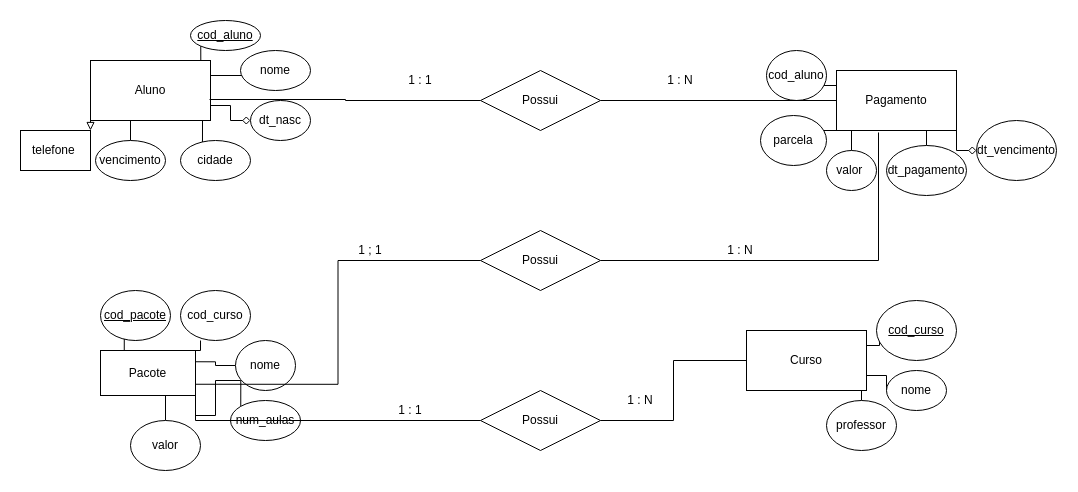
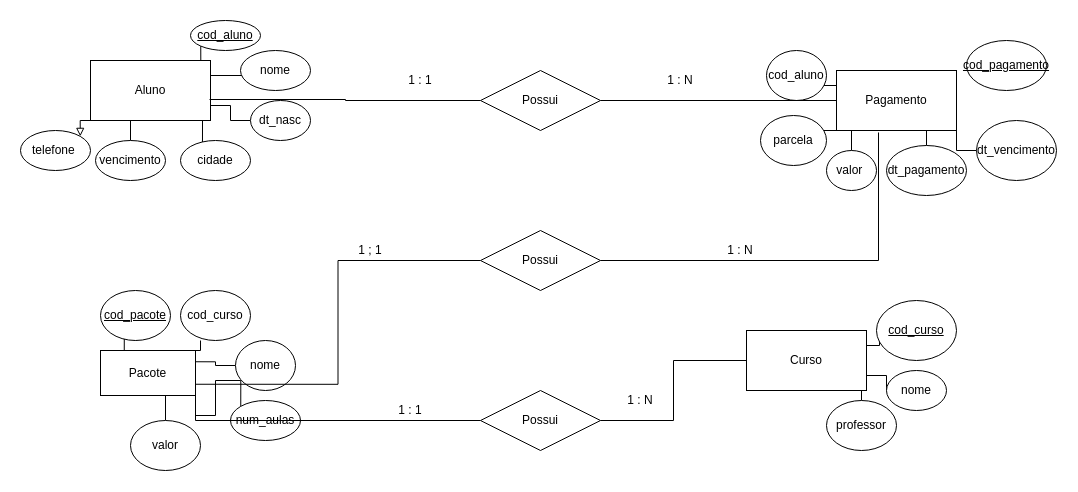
node "cod_pagamento": added
edge "Aluno" -> "dt_nasc": arrowhead diamond -> none
node "telefone": shape rectangle -> ellipse
edge "Pagamento" -> "dt_vencimento": arrowhead diamond -> none
